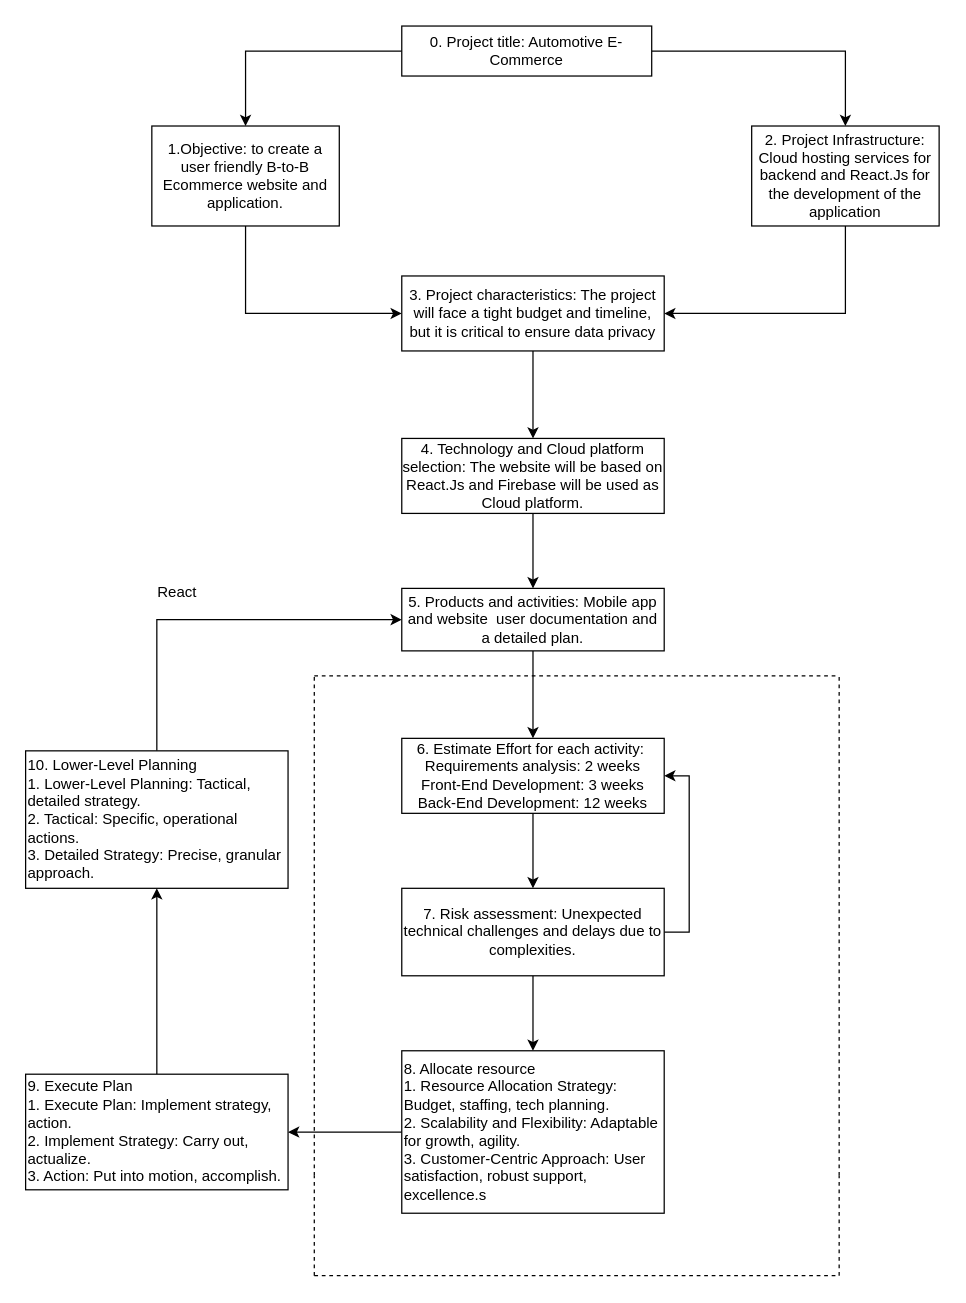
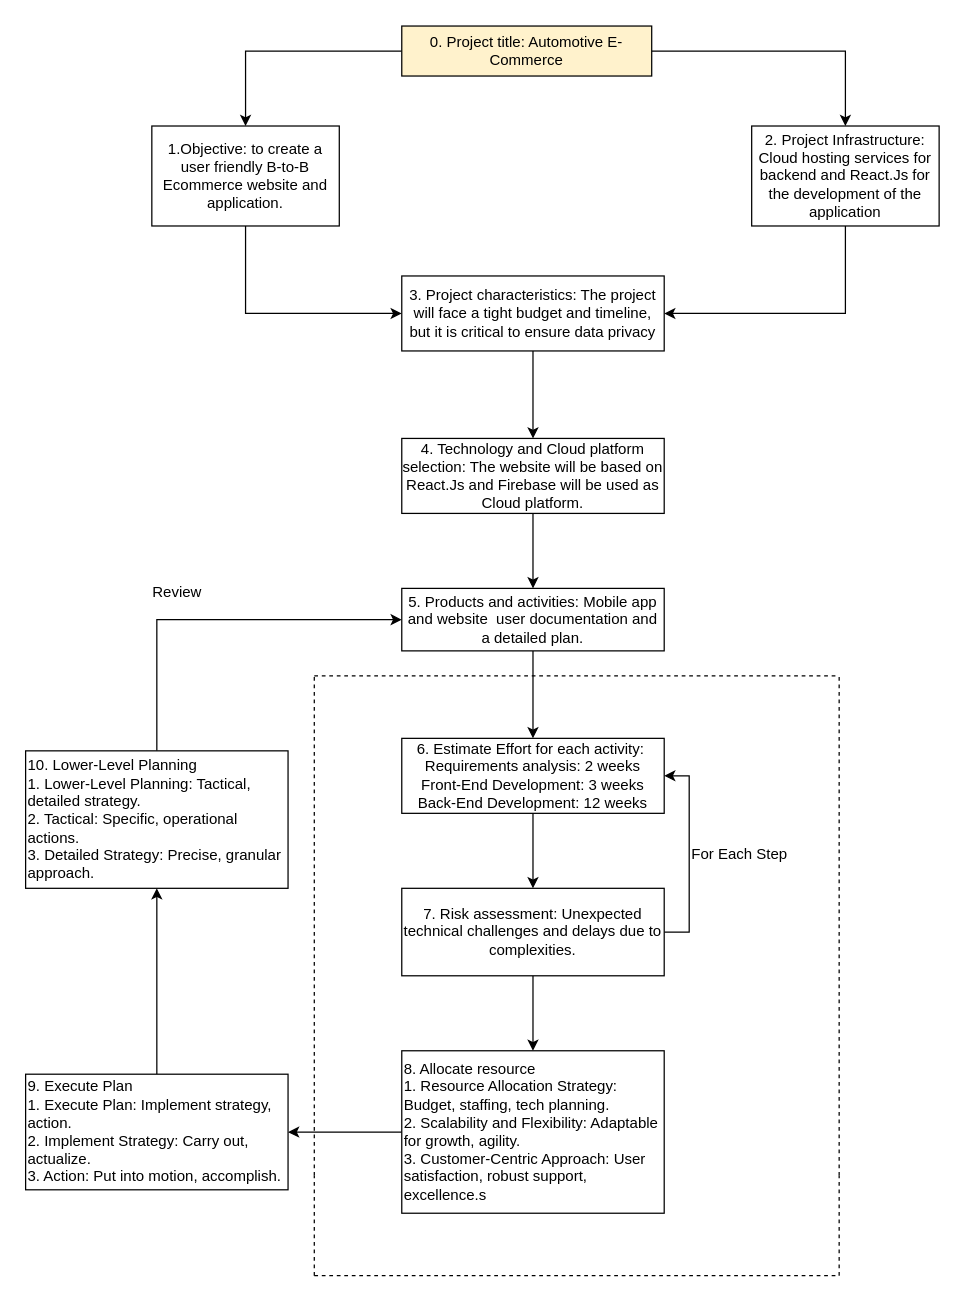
node "0. Project title: Automotive E-Commerce": fillcolor #ffffff -> #fff2cc
node "React": label "React" -> "Review"
node "For Each Step": added
